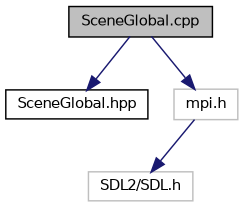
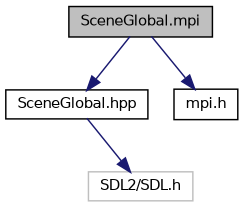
node "SceneGlobal.cpp": label "SceneGlobal.cpp" -> "SceneGlobal.mpi"
node "mpi.h": color grey75 -> black
edge "mpi.h" -> "SDL2/SDL.h": now "SceneGlobal.hpp" -> "SDL2/SDL.h"
